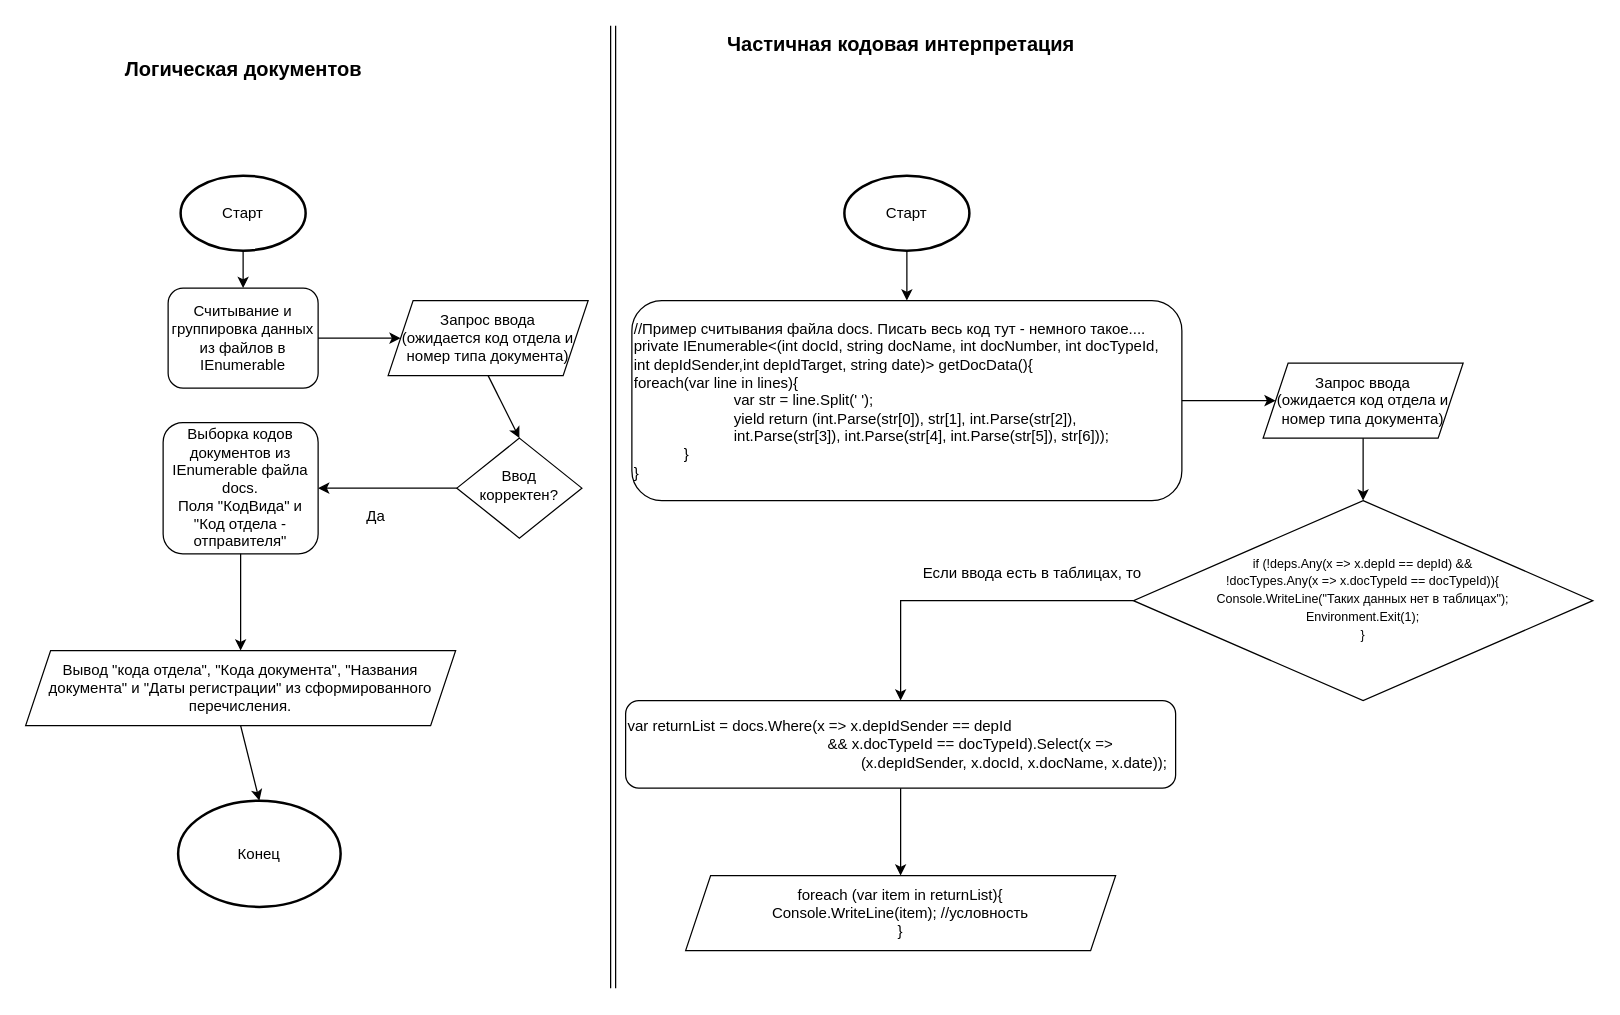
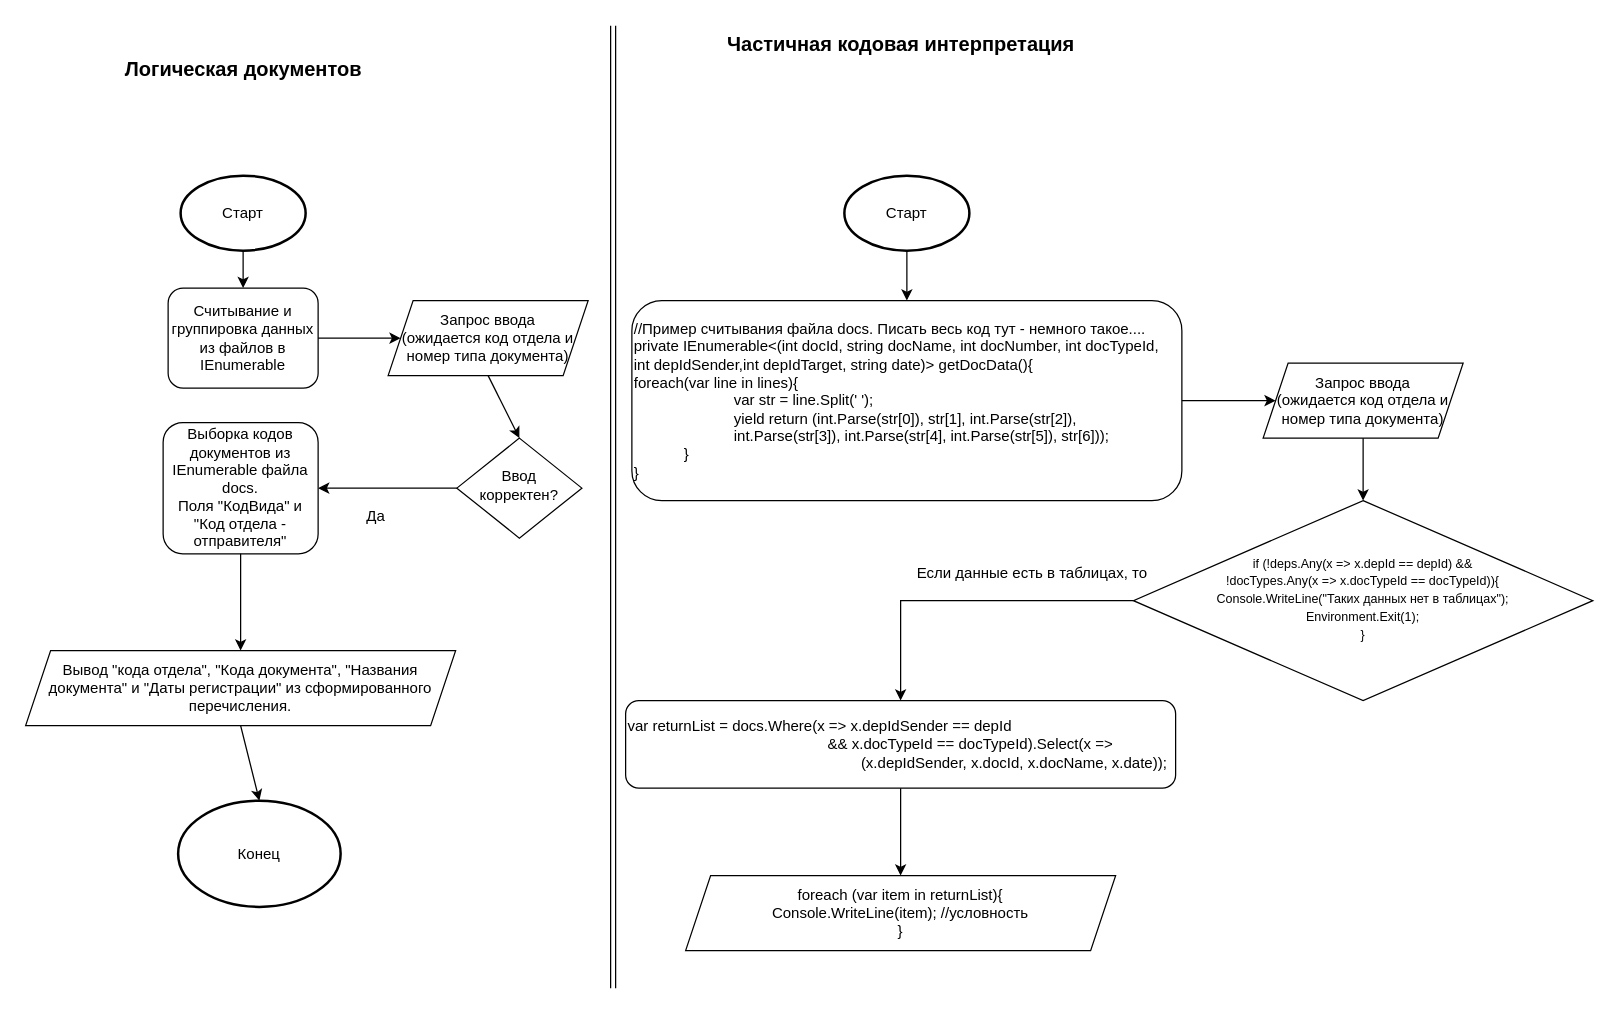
node "Если ввода есть в таблицах, то": label "Если ввода есть в таблицах, то" -> "Если данные есть в таблицах, то"
